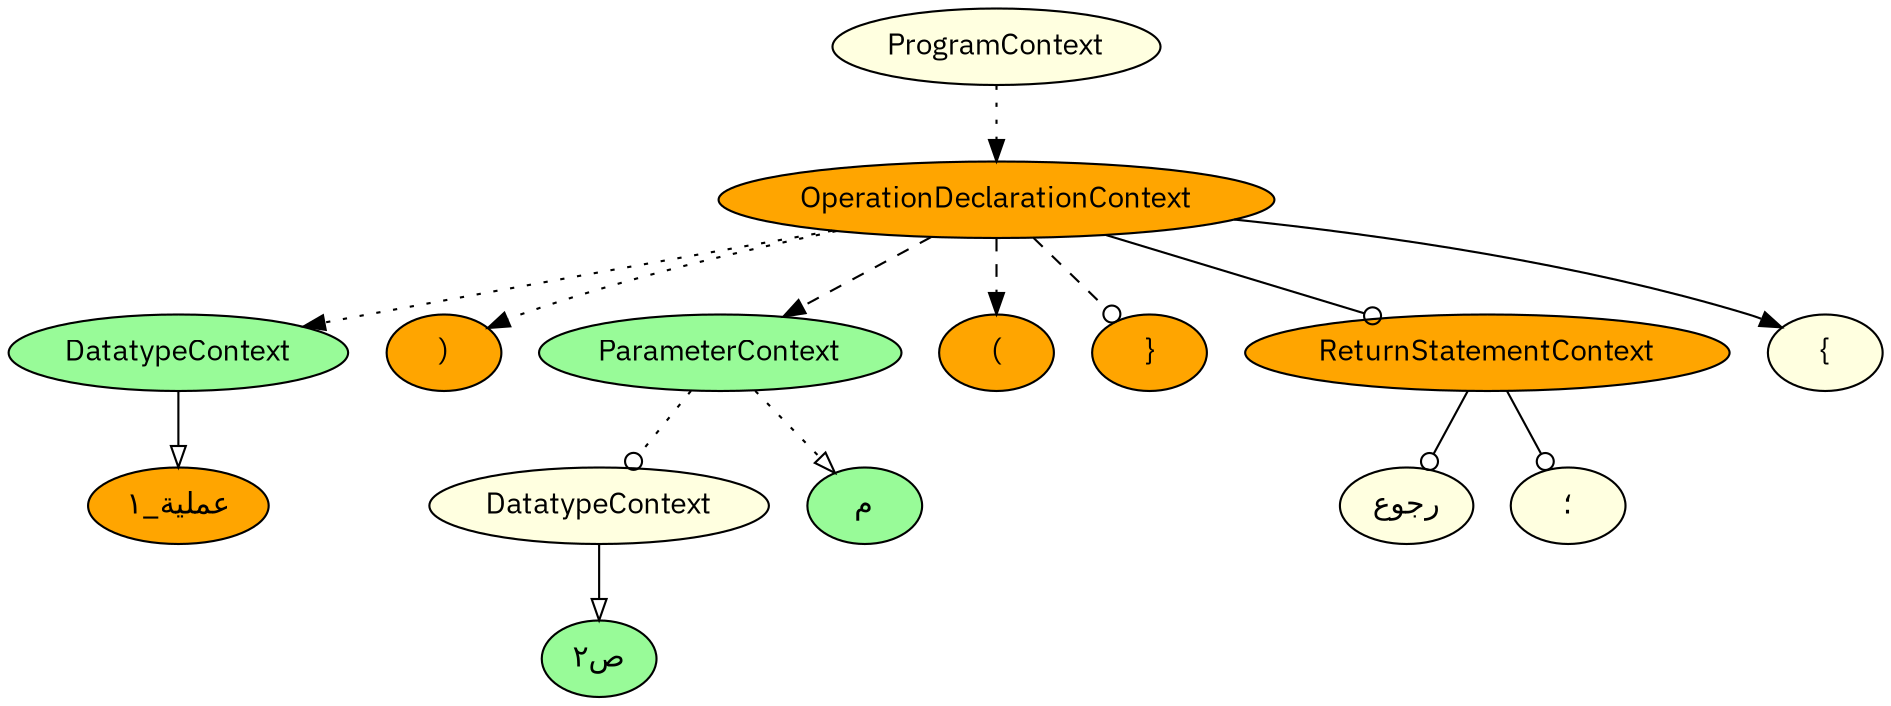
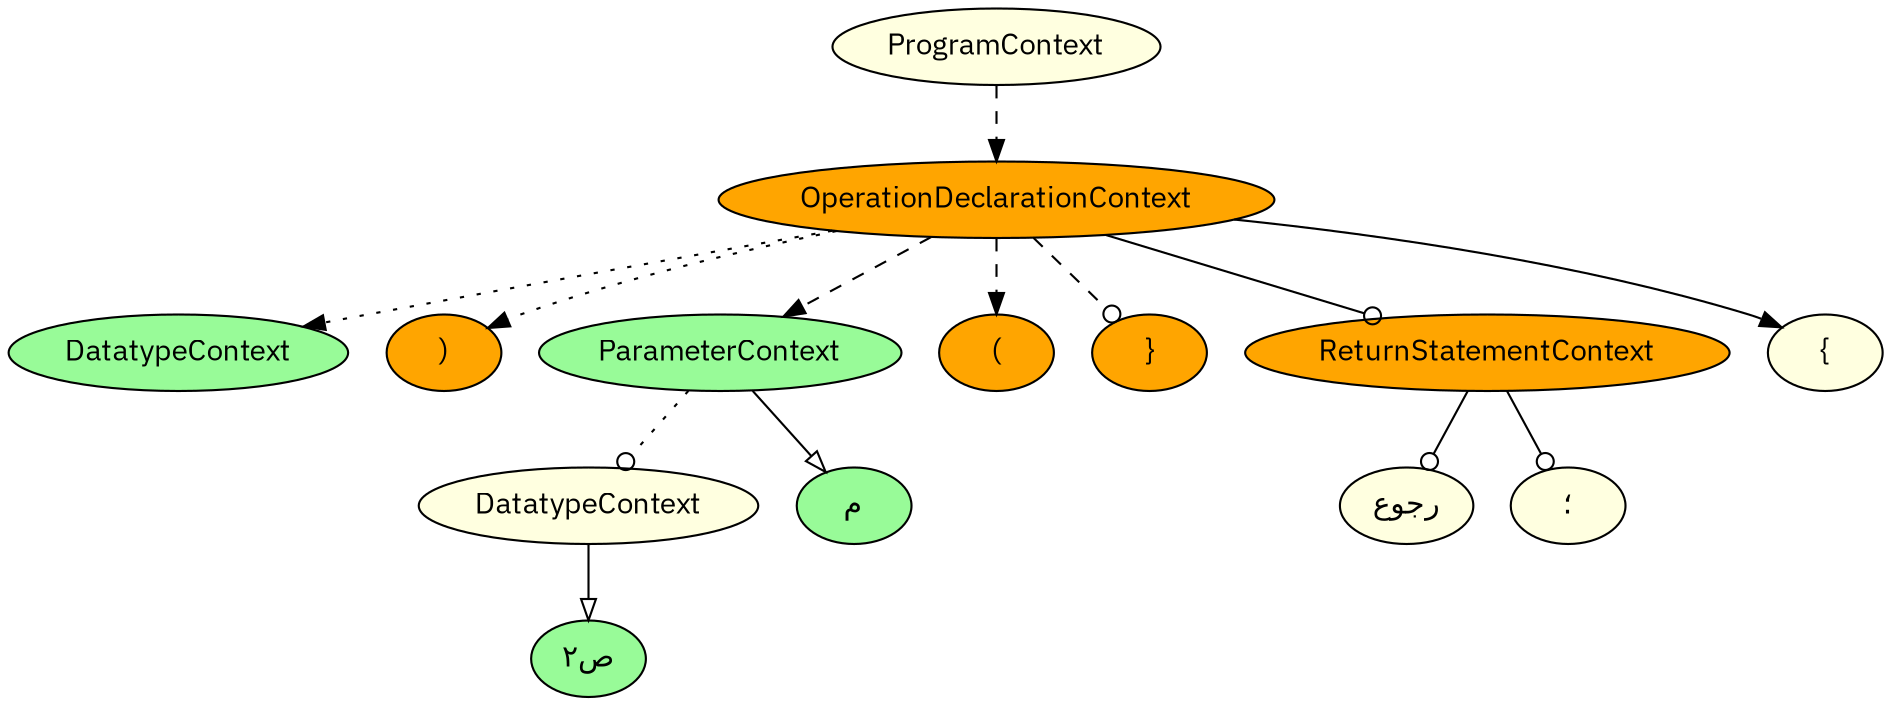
edge "ProgramContext" -> "OperationDeclarationContext": style dotted -> dashed
edge "ParameterContext" -> "م": style dotted -> solid
node "عملية_١": removed
